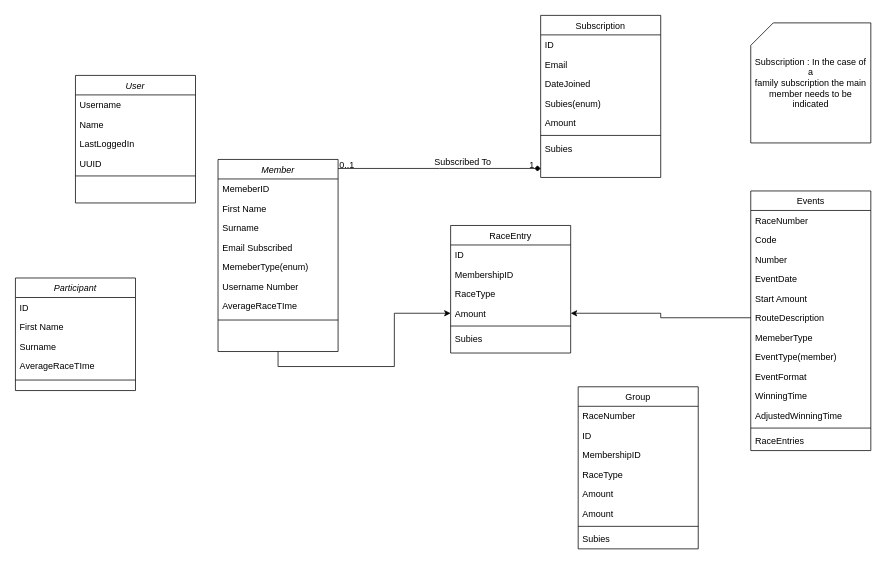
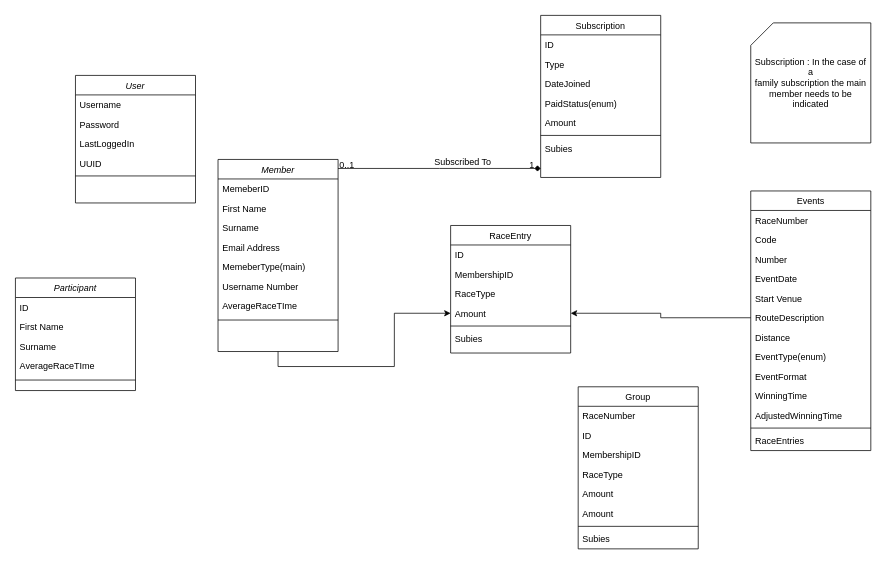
node "Email": label "Email" -> "Type"
node "Subies(enum)": label "Subies(enum)" -> "PaidStatus(enum)"
node "Name": label "Name" -> "Password"
node "Email Subscribed": label "Email Subscribed" -> "Email Address"
node "MemeberType(enum)": label "MemeberType(enum)" -> "MemeberType(main)"
node "Start Amount": label "Start Amount" -> "Start Venue"
node "MemeberType": label "MemeberType" -> "Distance"
node "EventType(member)": label "EventType(member)" -> "EventType(enum)"
